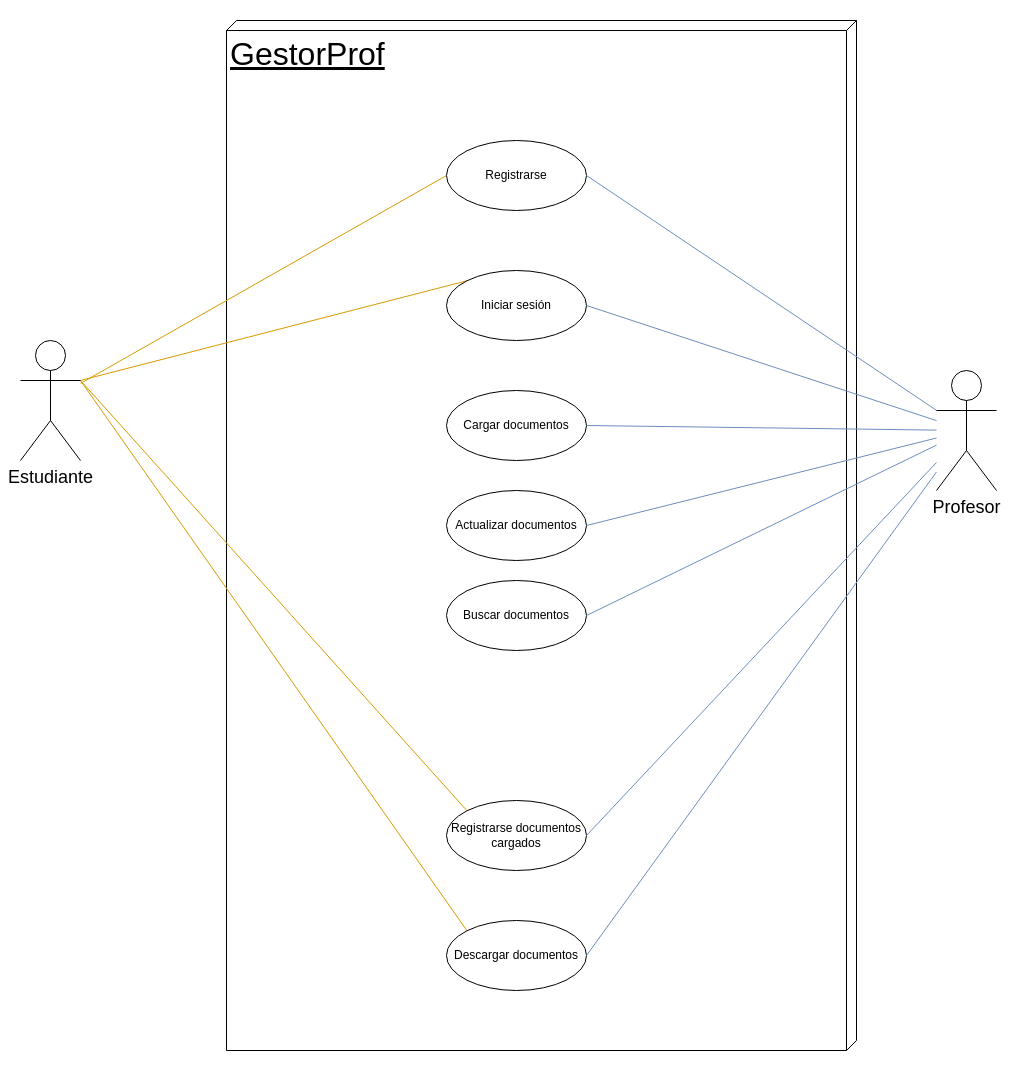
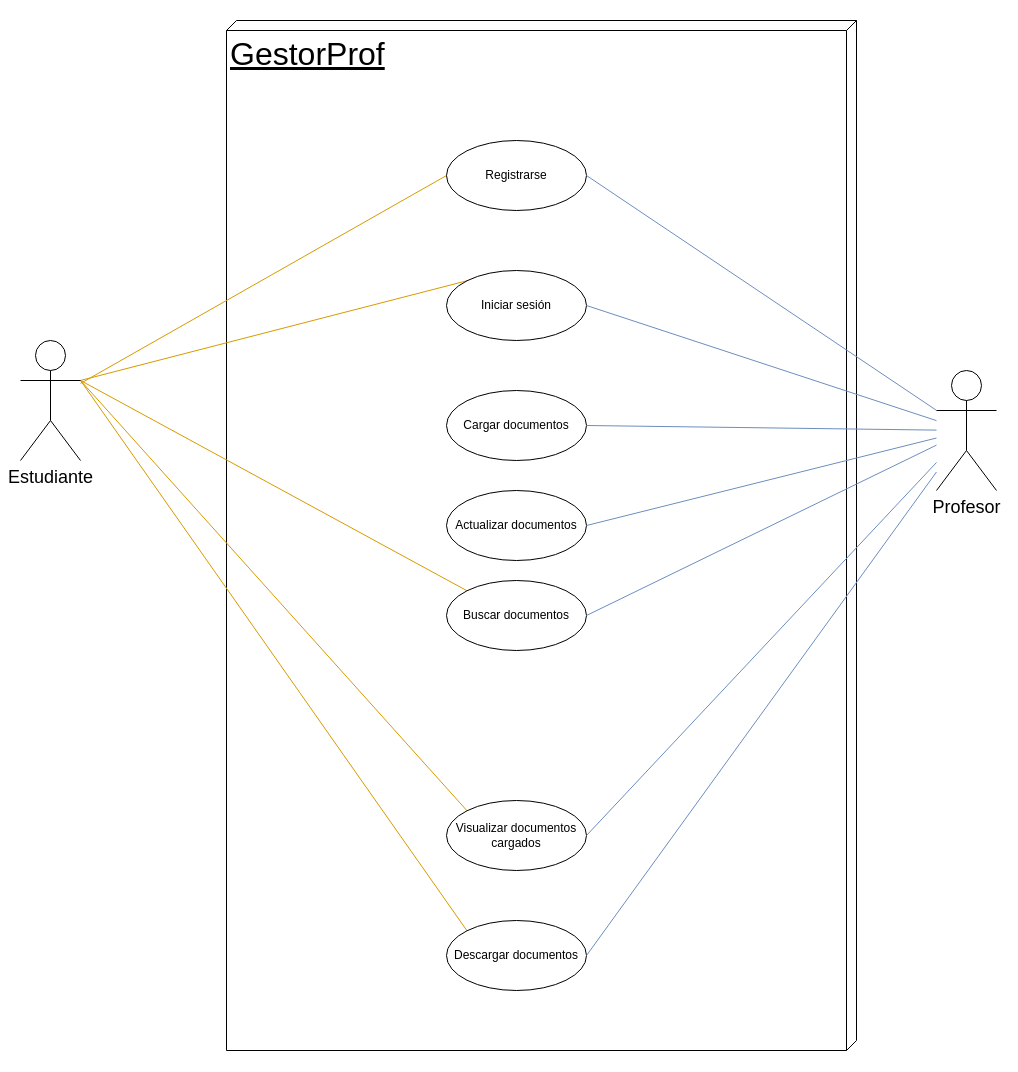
edge "Estudiante" -- "Buscar documentos": added
node "Registrarse documentos cargados": label "Registrarse documentos cargados" -> "Visualizar documentos cargados"
